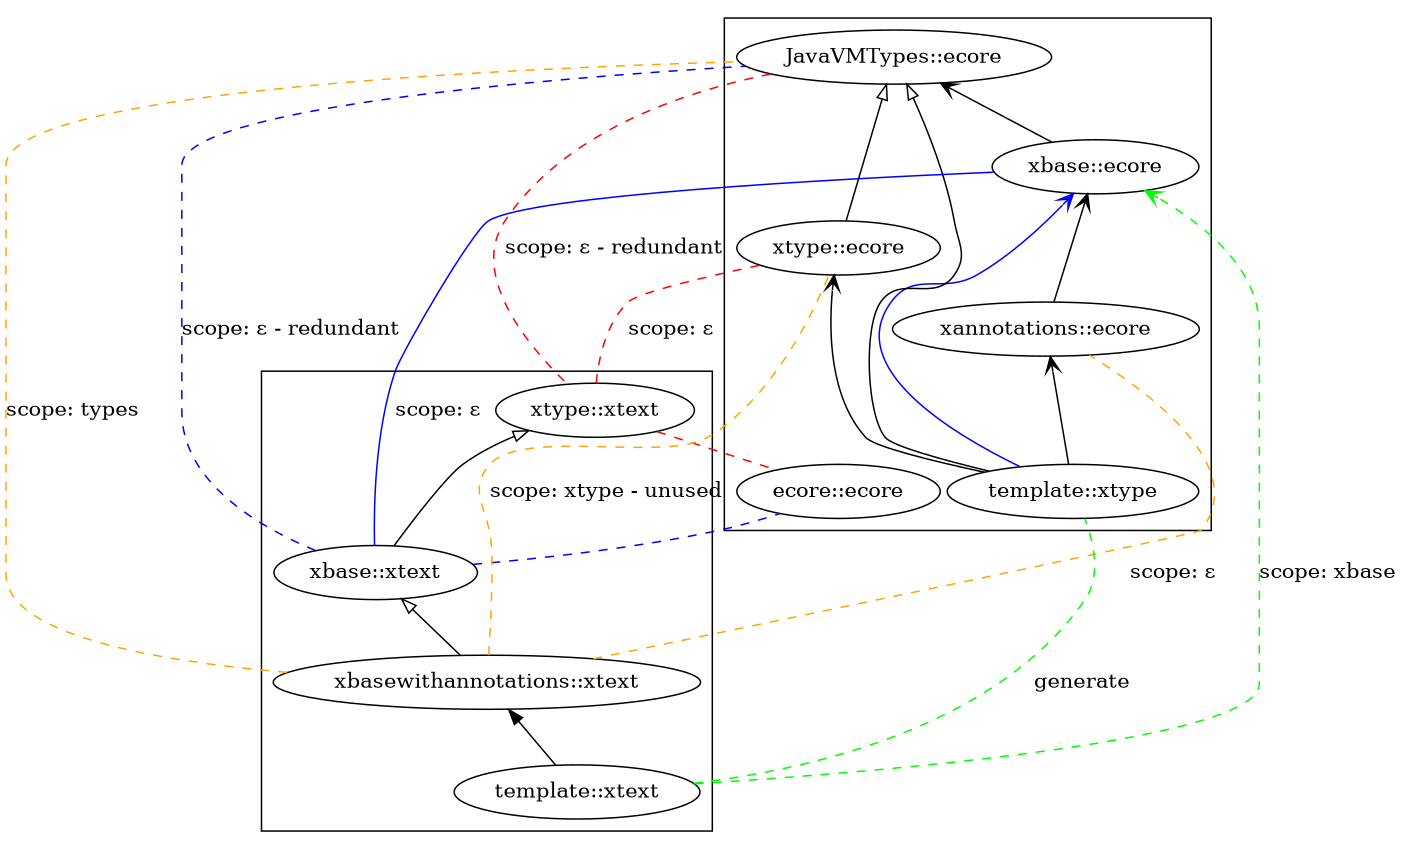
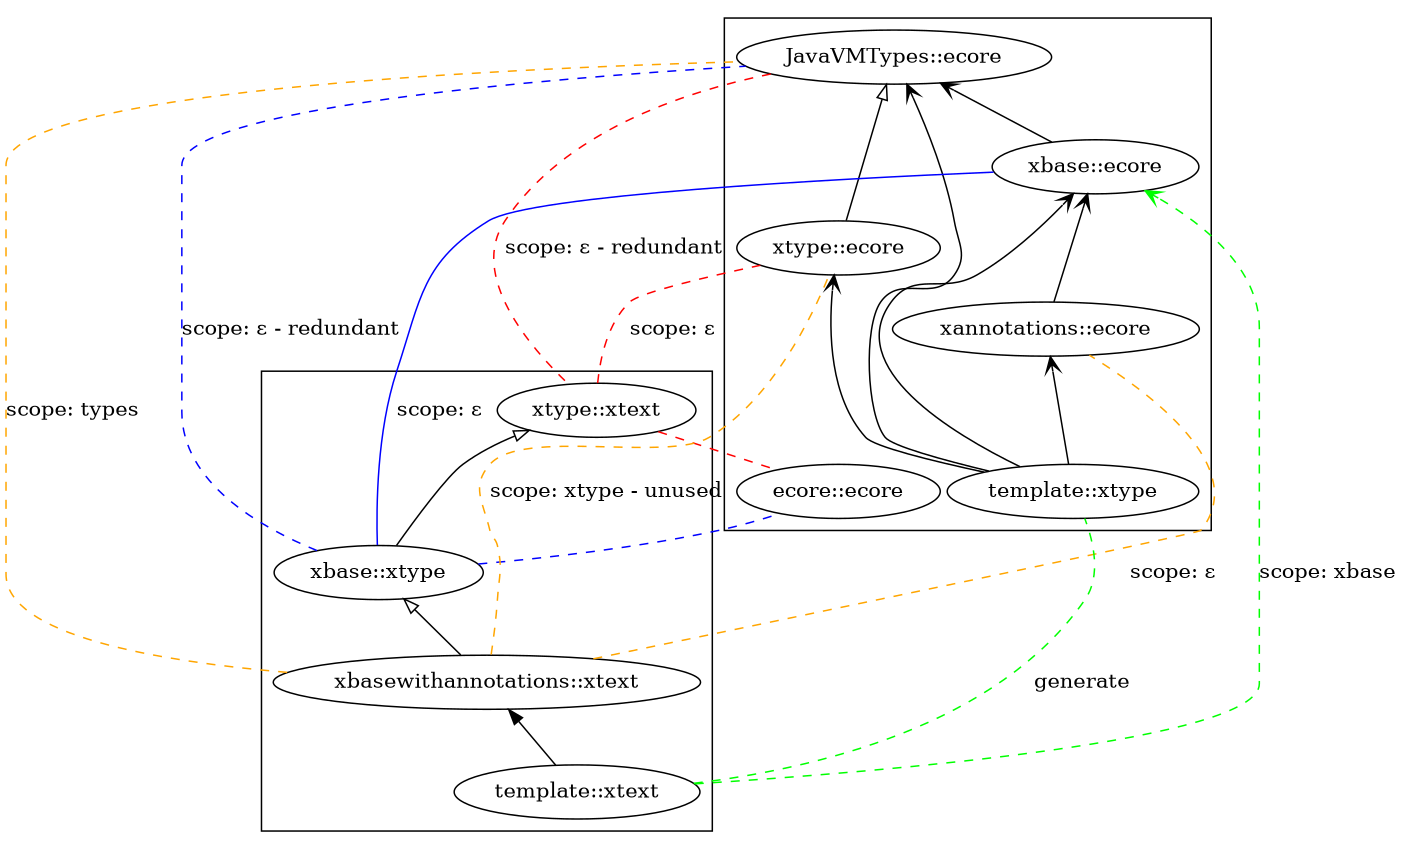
edge "template::xtype" -> "JavaVMTypes::ecore": arrowhead empty -> vee
edge "template::xtype" -> "xbase::ecore": color blue -> black
node "xbase::xtext": label "xbase::xtext" -> "xbase::xtype"
